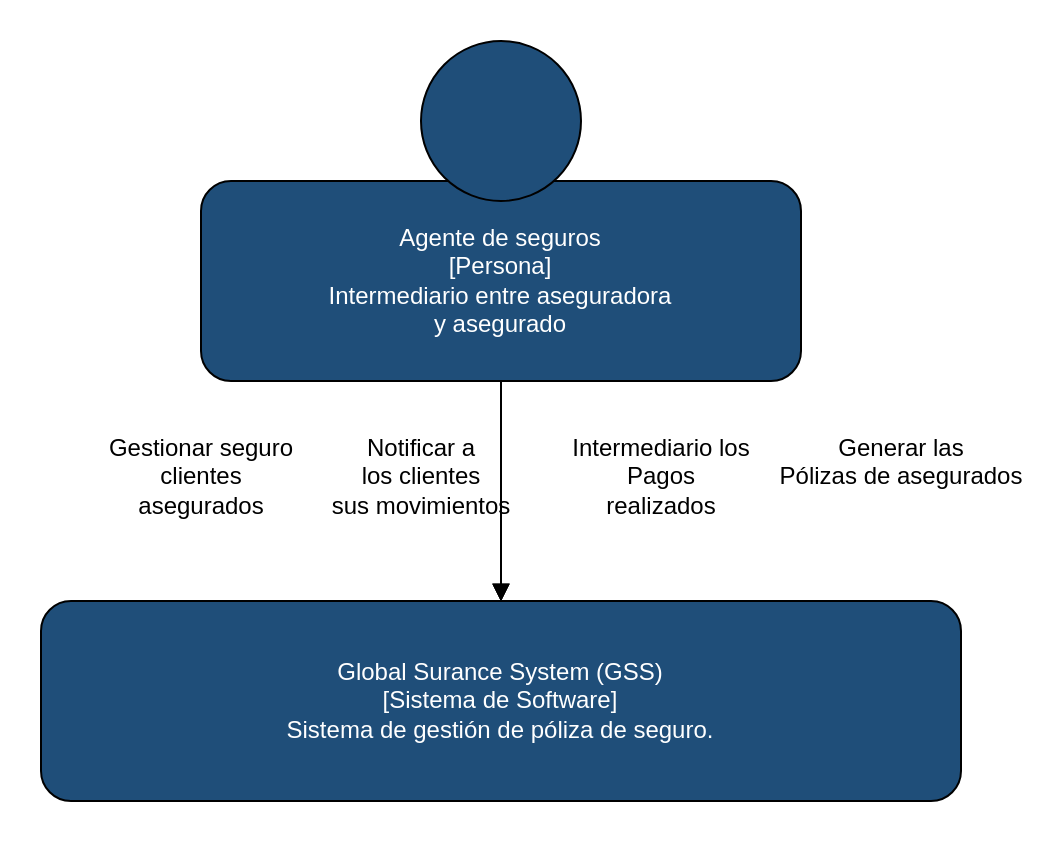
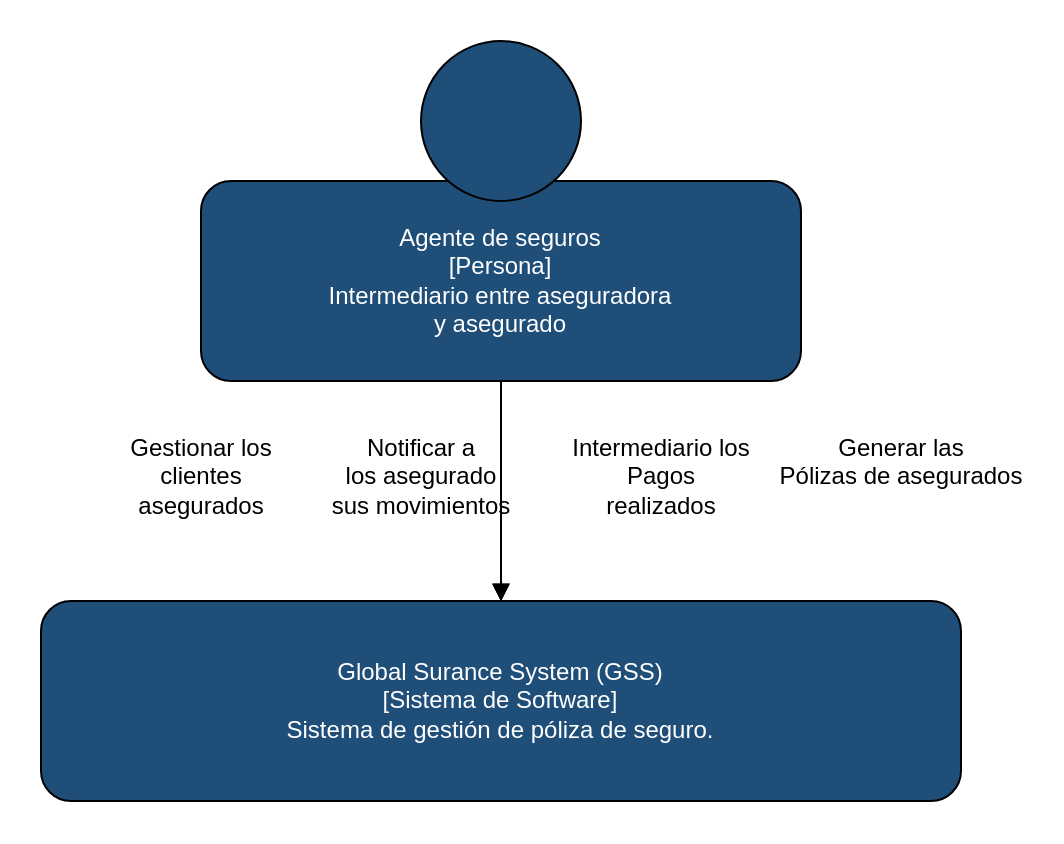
node "Gestionar seguro clientes asegurados": label "Gestionar seguro clientes asegurados" -> "Gestionar los clientes asegurados"
node "Notificar a los clientes sus movimientos": label "Notificar a los clientes sus movimientos" -> "Notificar a los asegurado sus movimientos"
